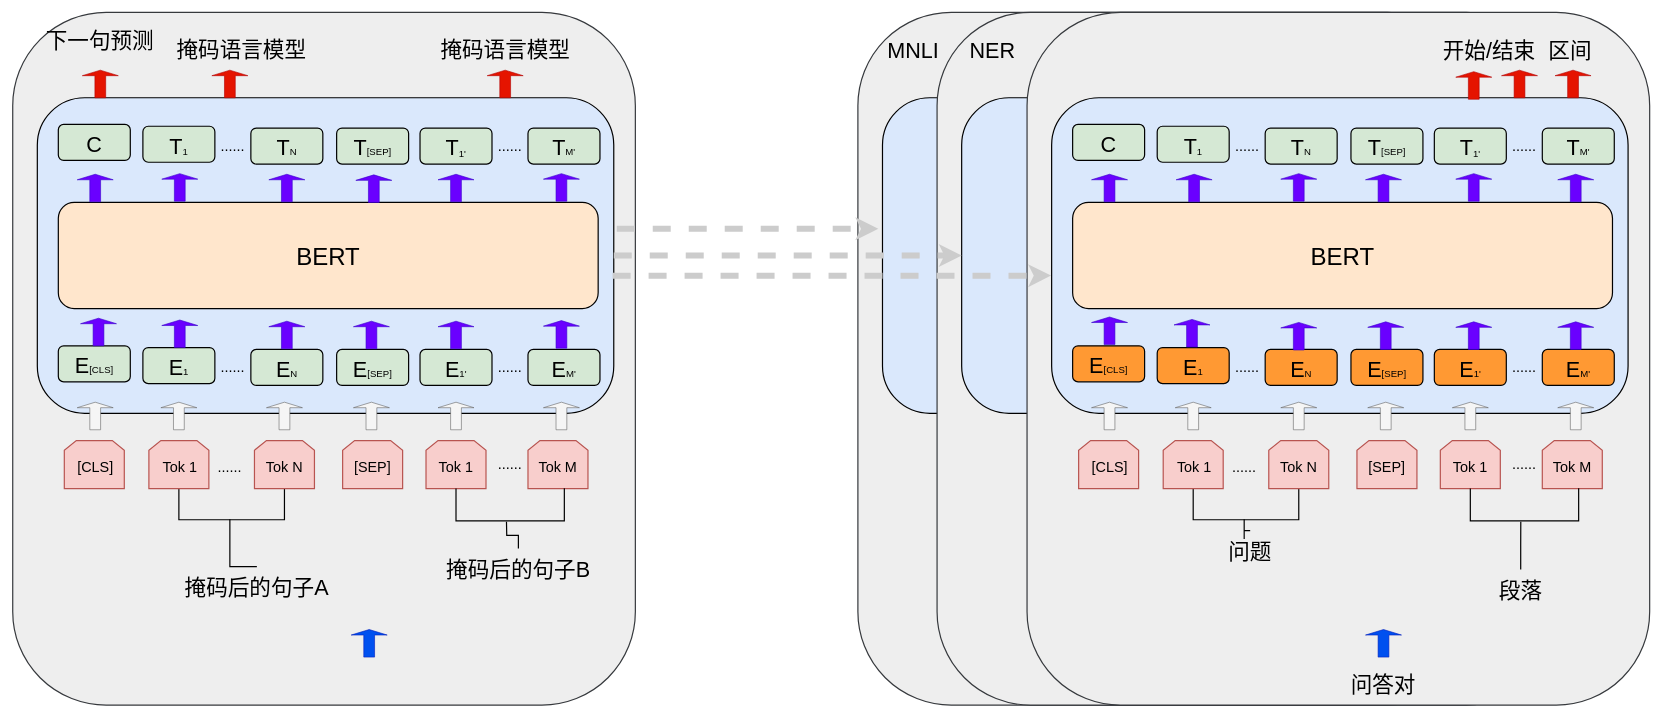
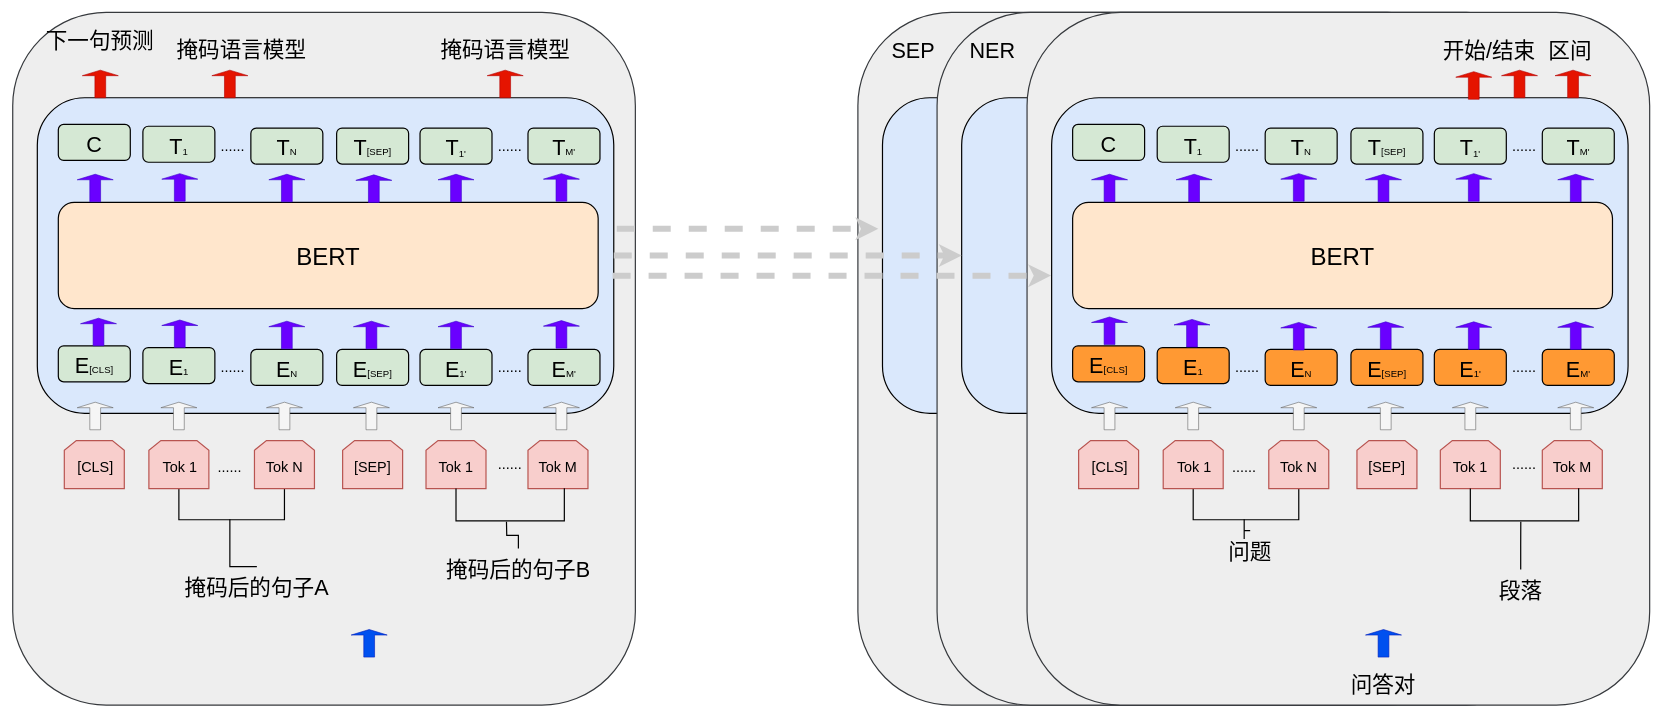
node "MNLI": label "MNLI" -> "SEP"
